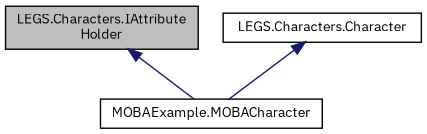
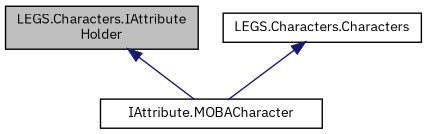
node "LEGS.Characters.Character": label "LEGS.Characters.Character" -> "LEGS.Characters.Characters"
node "MOBAExample.MOBACharacter": label "MOBAExample.MOBACharacter" -> "IAttribute.MOBACharacter"
